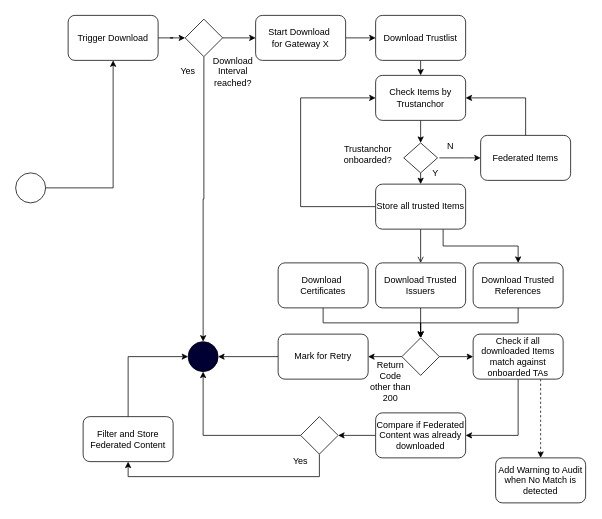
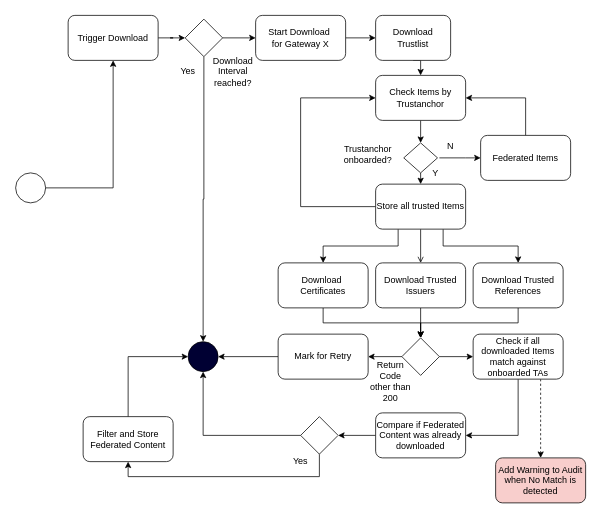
node "Download Trustlist": size 90x45 -> 75x45
edge "Store all trusted Items" -> "Download Certificates": added
node "Add Warning to Audit when No Match is detected": fillcolor #ffffff -> #f8cecc
